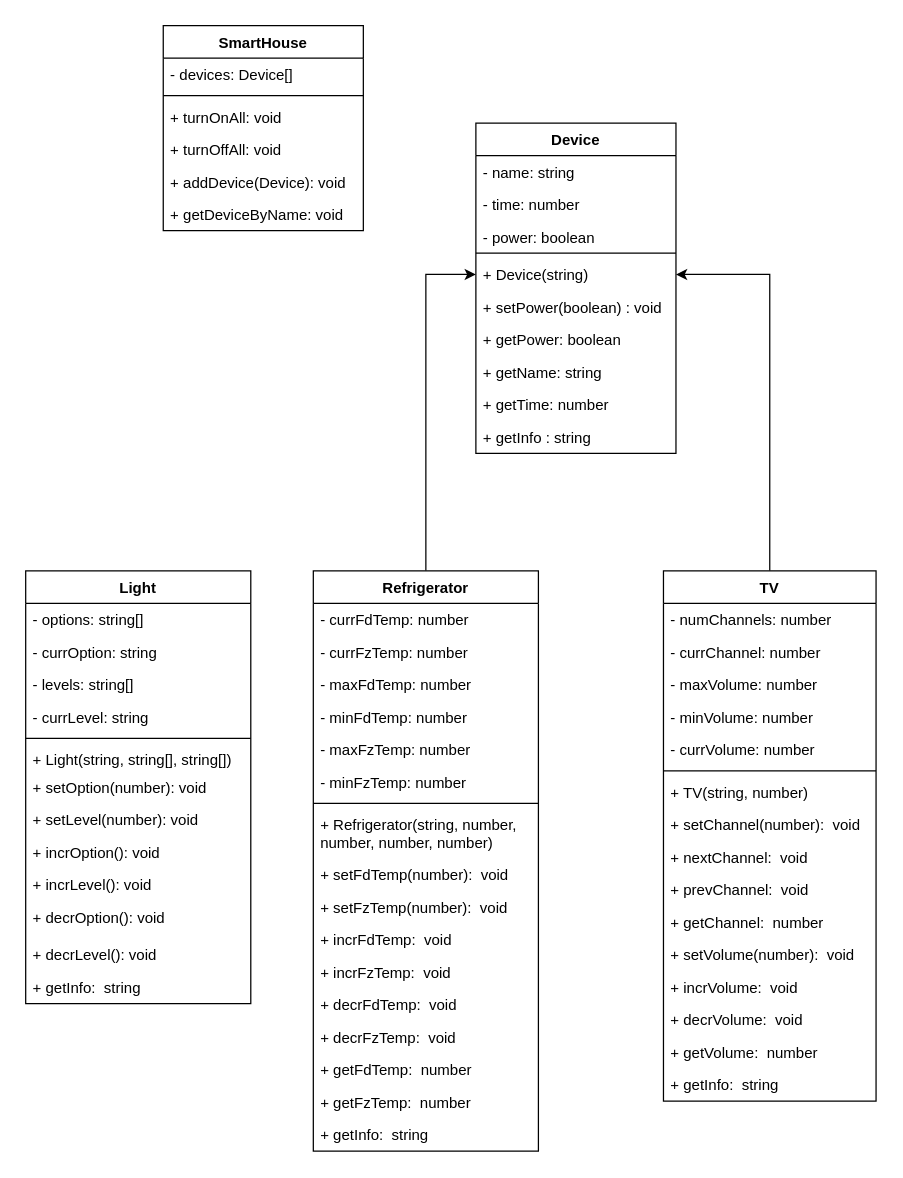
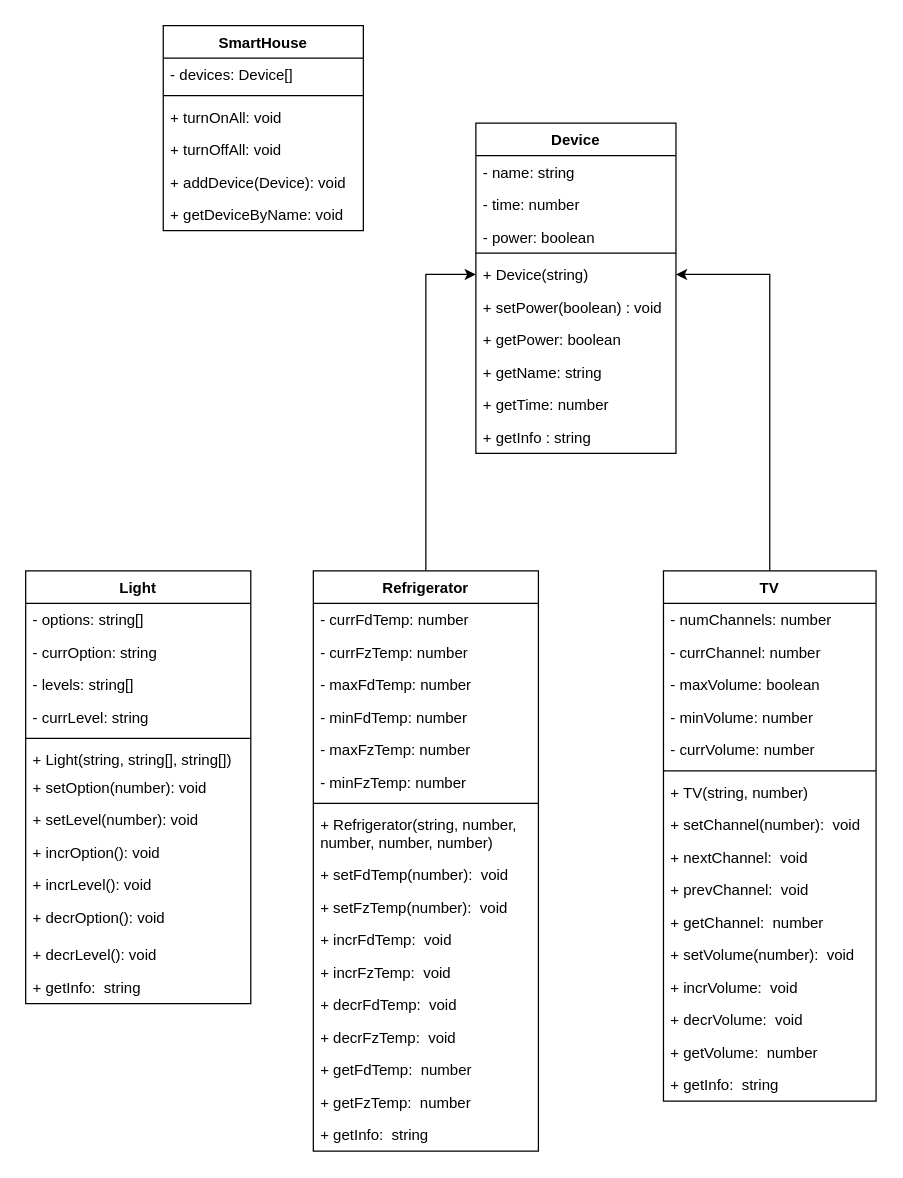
node "- maxVolume: number": label "- maxVolume: number" -> "- maxVolume: boolean"
